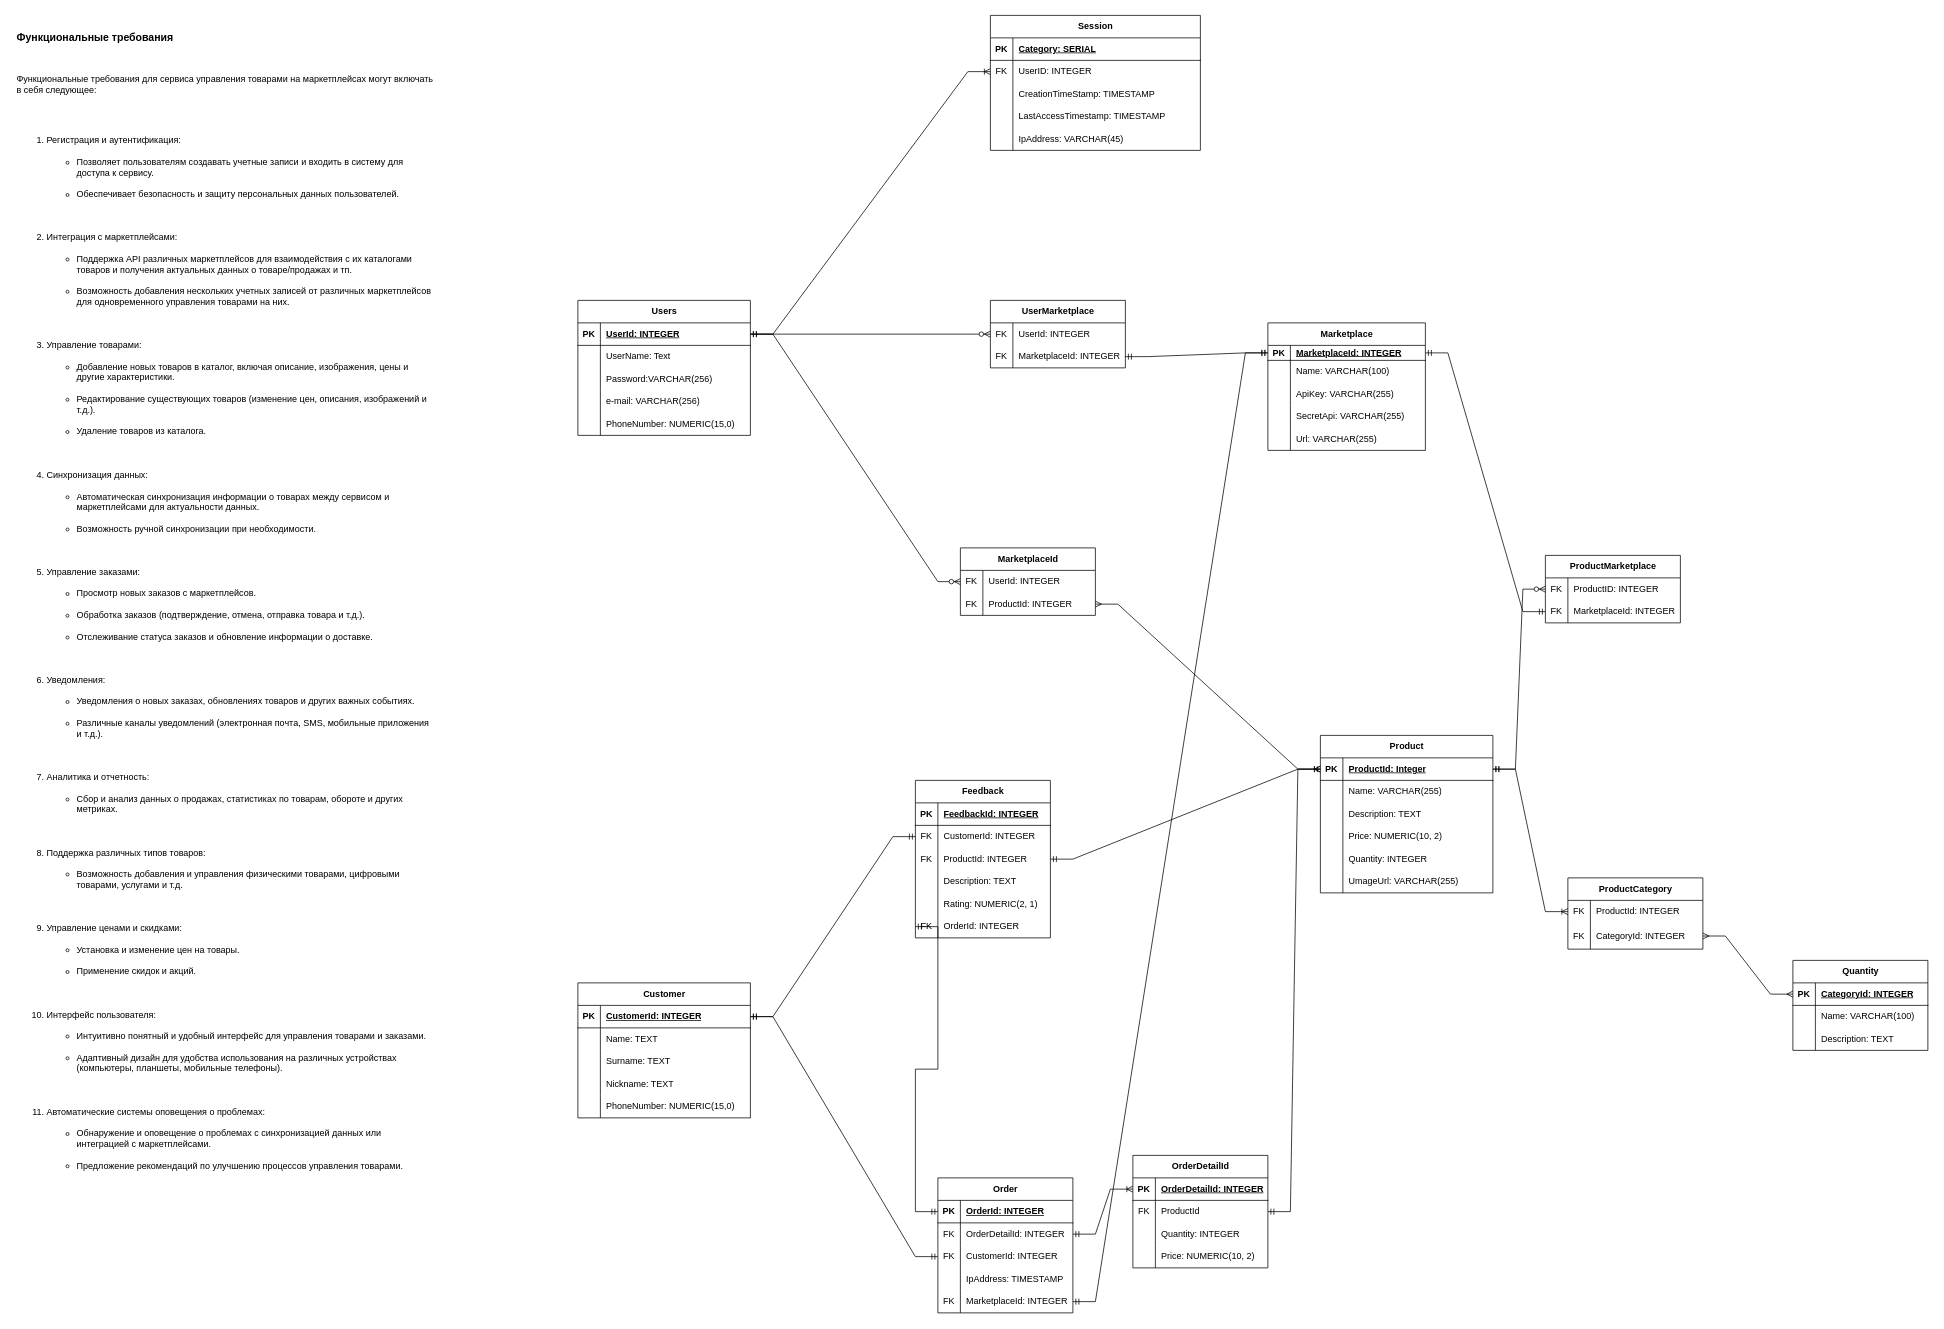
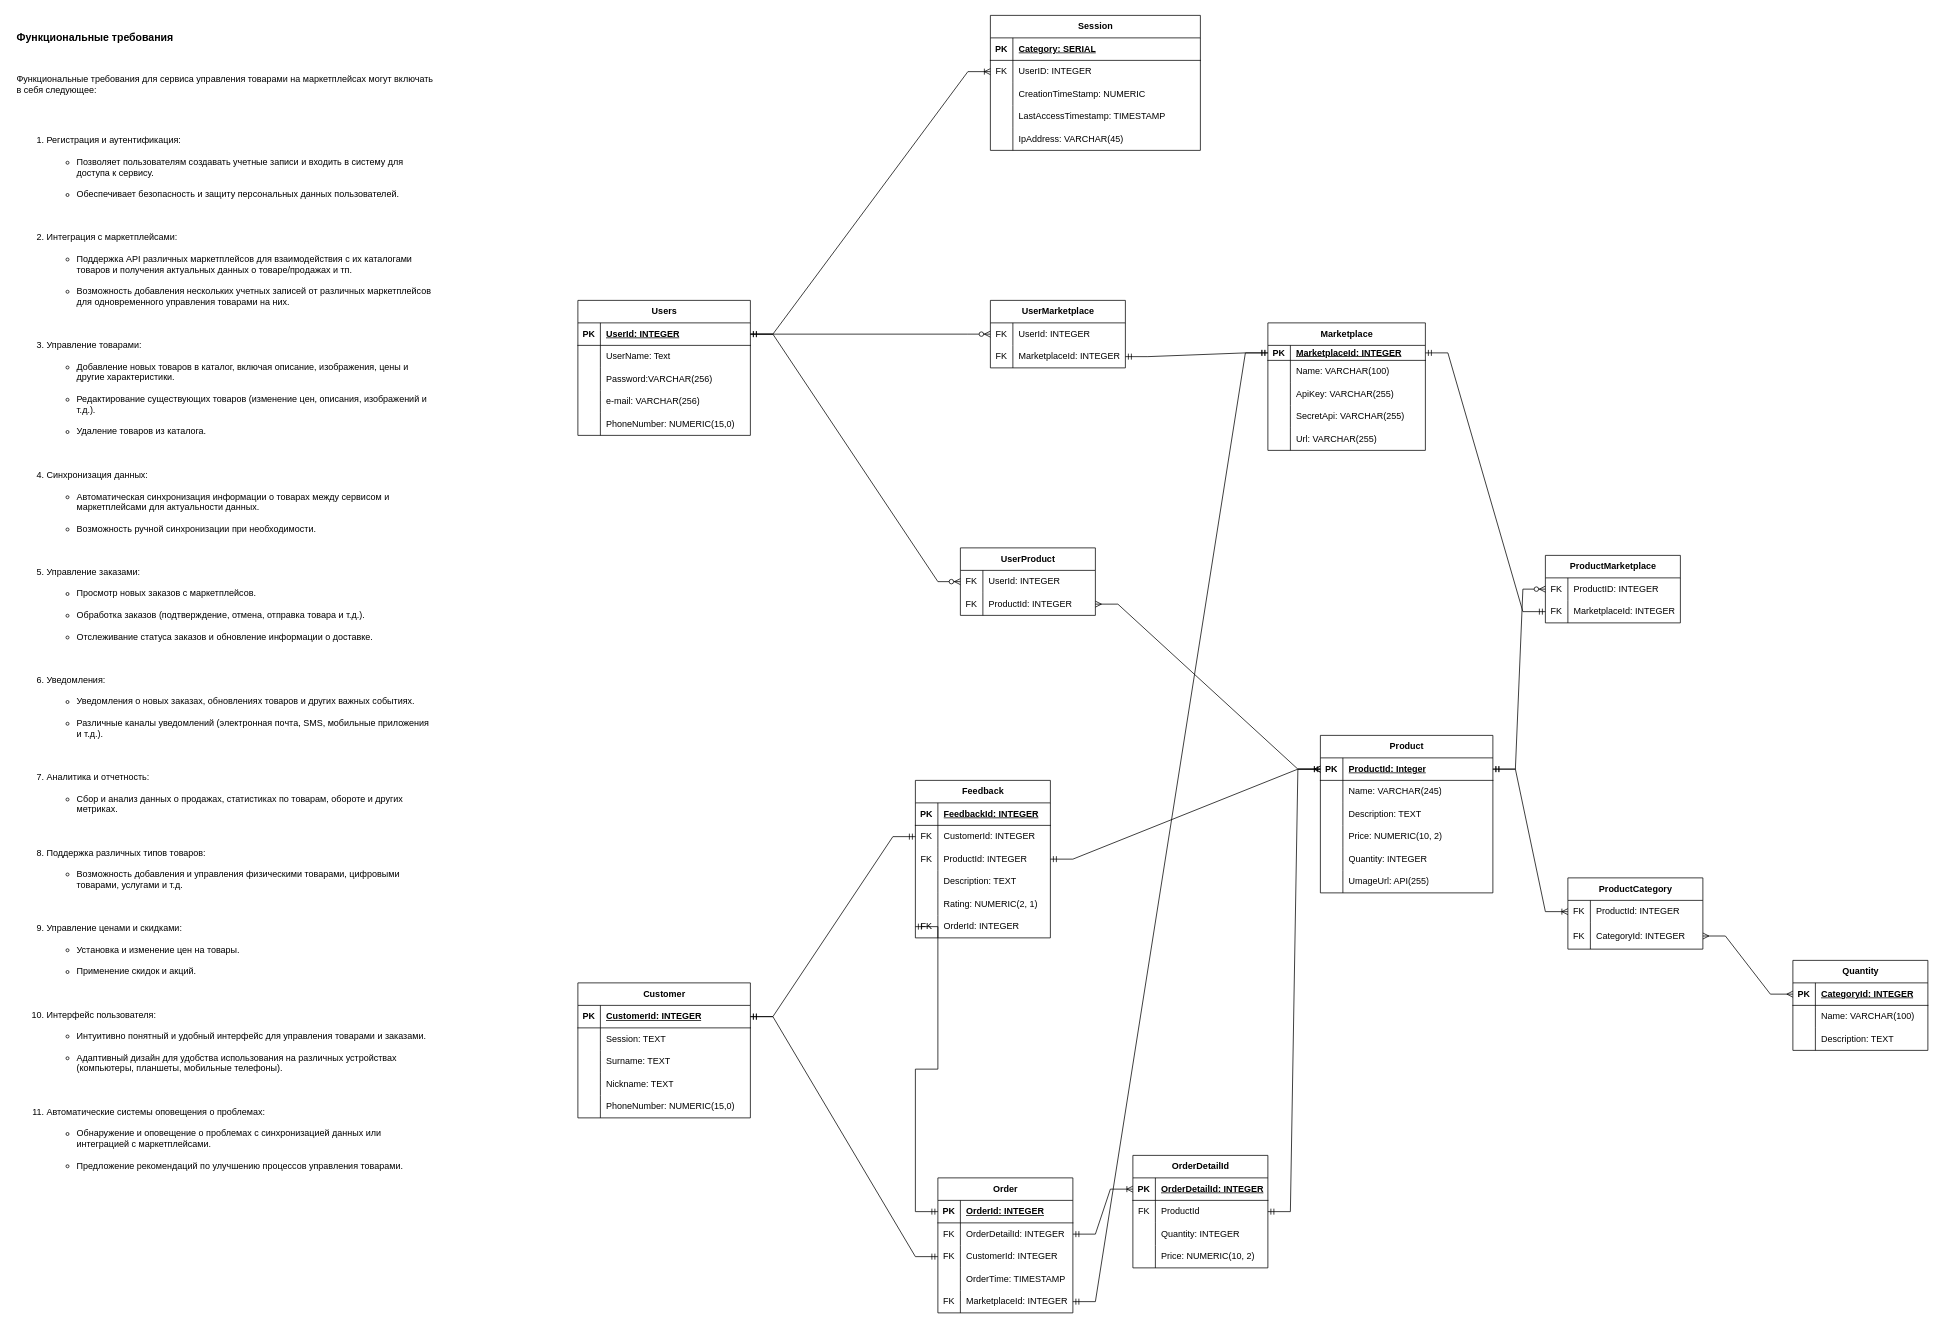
node "CreationTimeStamp: TIMESTAMP": label "CreationTimeStamp: TIMESTAMP" -> "CreationTimeStamp: NUMERIC"
node "MarketplaceId": label "MarketplaceId" -> "UserProduct"
node "Name: VARCHAR(255)": label "Name: VARCHAR(255)" -> "Name: VARCHAR(245)"
node "UmageUrl: VARCHAR(255)": label "UmageUrl: VARCHAR(255)" -> "UmageUrl: API(255)"
node "Name: TEXT": label "Name: TEXT" -> "Session: TEXT"
node "IpAddress: TIMESTAMP": label "IpAddress: TIMESTAMP" -> "OrderTime: TIMESTAMP"
